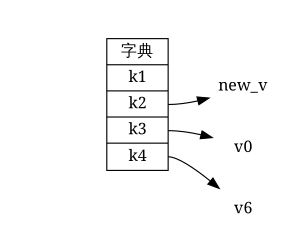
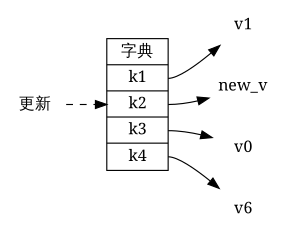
node "v1": added
node "更新": added
